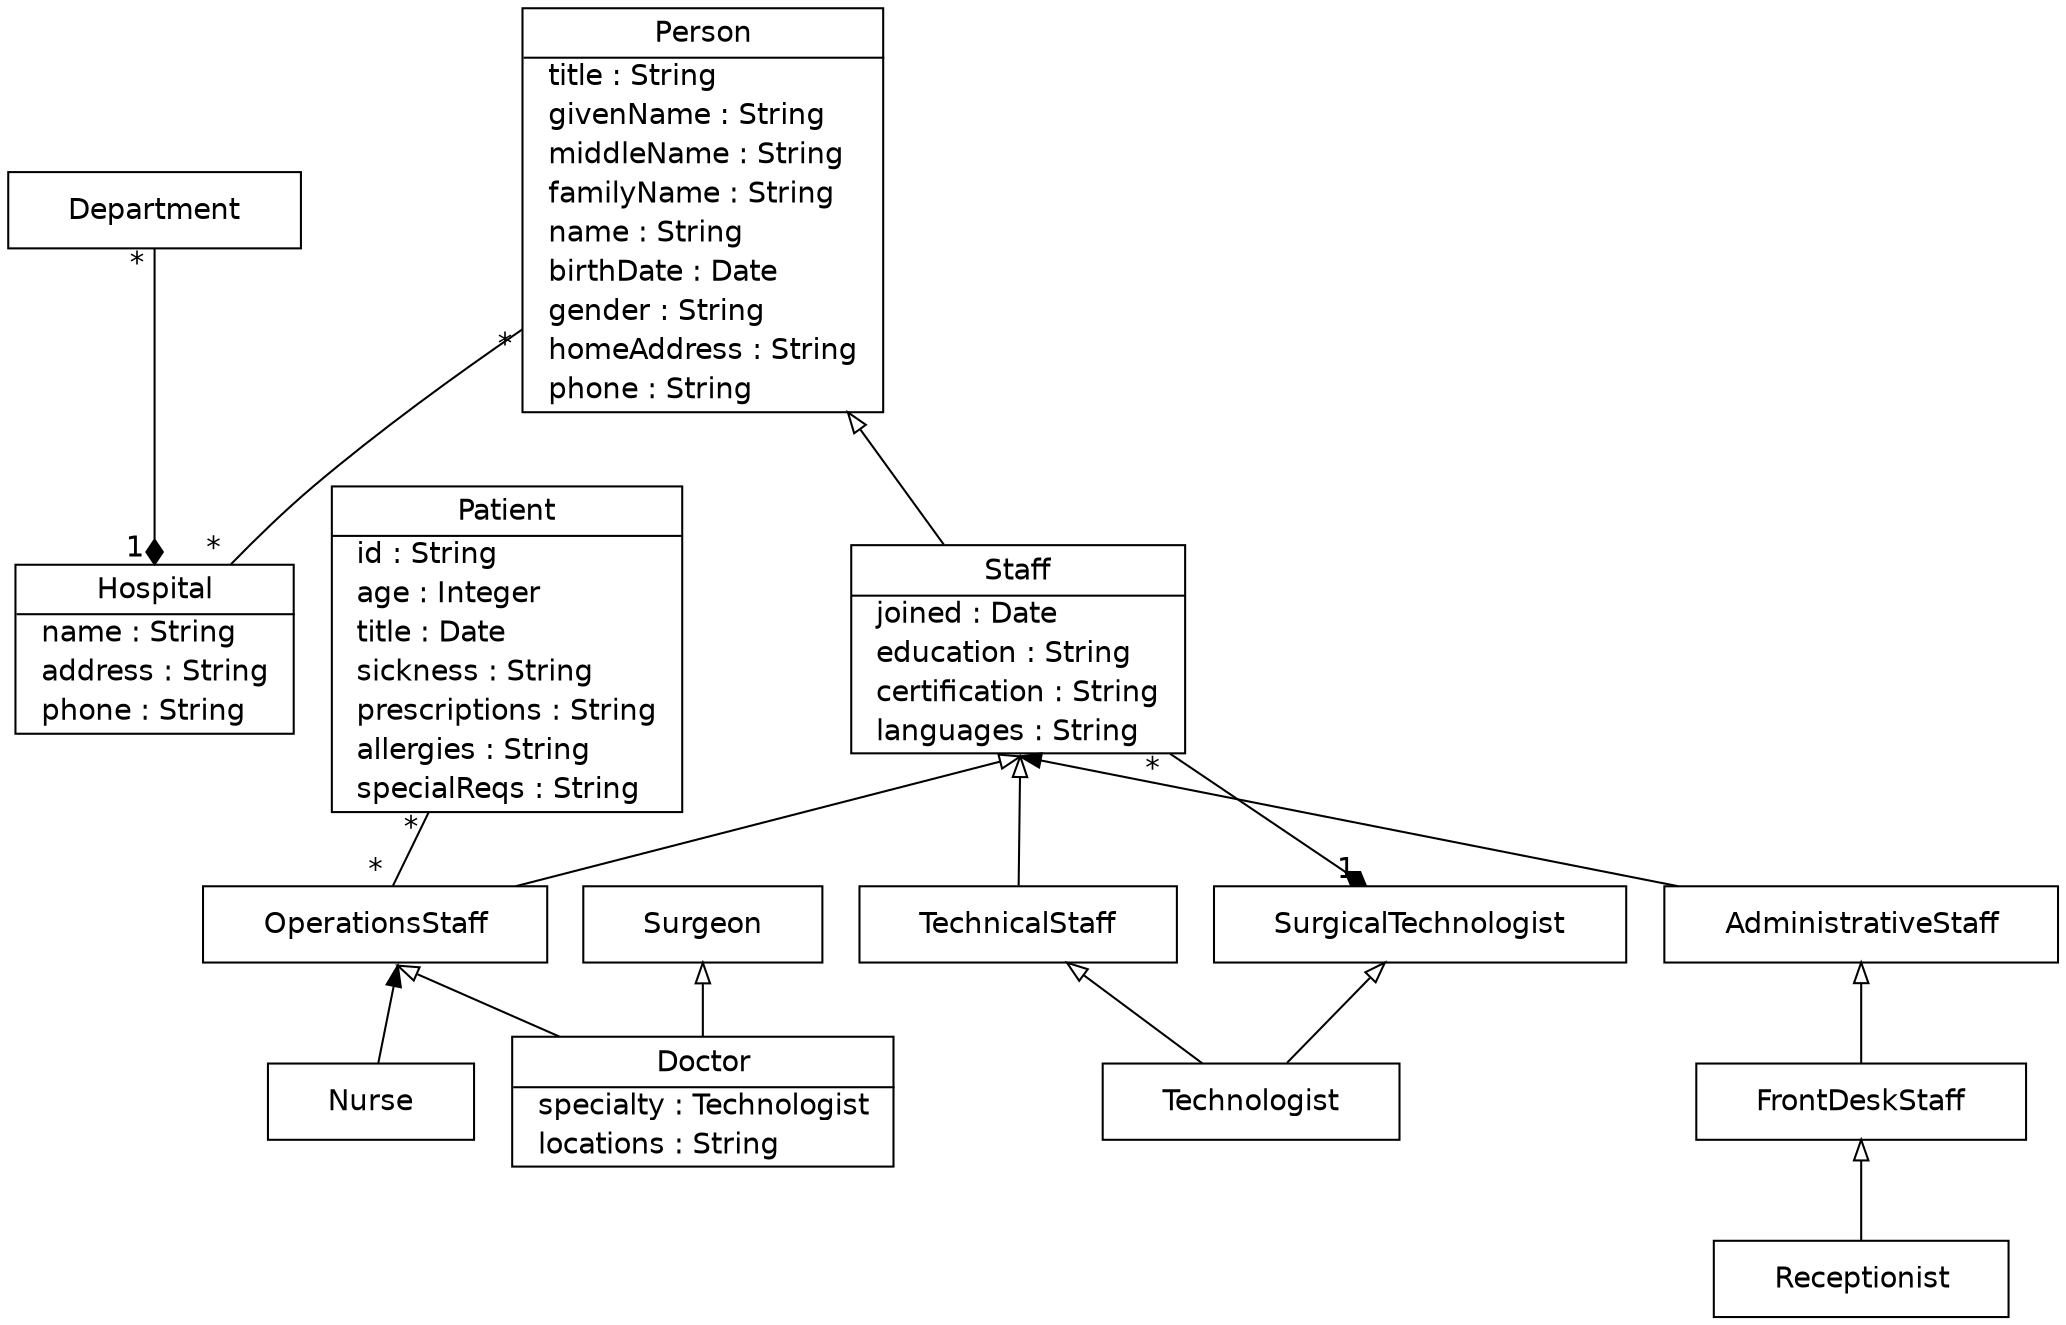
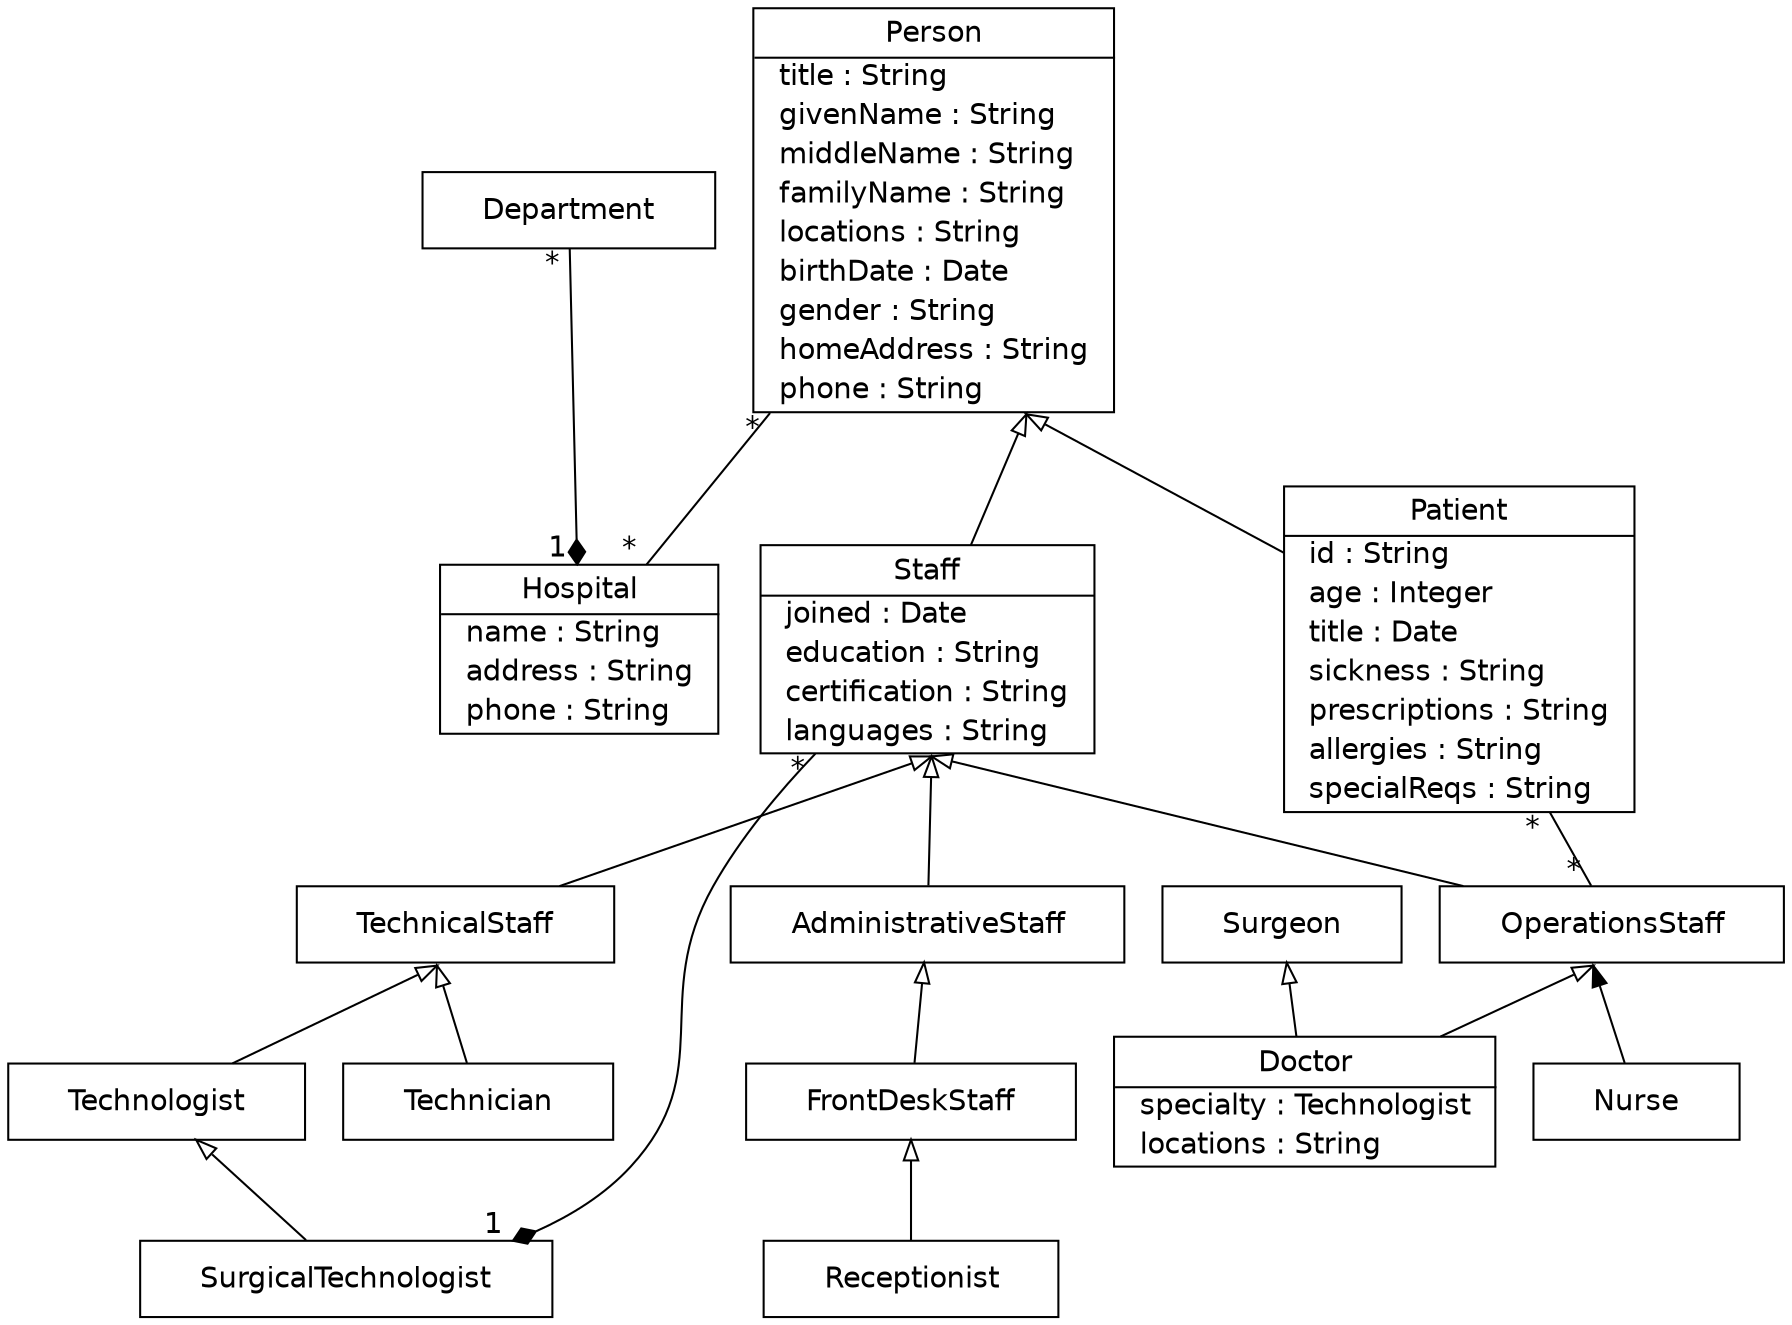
node "Person": text "name : String" -> "locations : String"
edge "Patient" -> "Person": added
edge "AdministrativeStaff" -> "Staff": arrowhead normal -> empty
edge "Technologist" -> "SurgicalTechnologist": reversed
node "Technician": added
